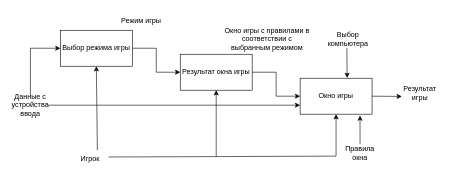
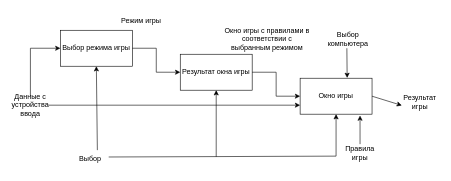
node "Результат игры": moved (420, 93) -> (420, 102)
node "Правила окна": label "Правила окна" -> "Правила игры"
node "Игрок": label "Игрок" -> "Выбор"
